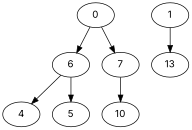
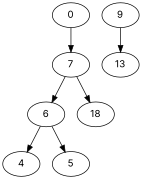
node "1": label "1" -> "9"
edge "0" -> "6": now "7" -> "6"
node "10": label "10" -> "18"
